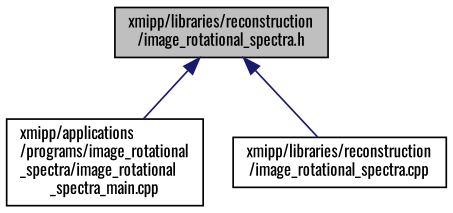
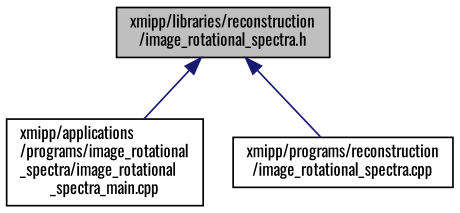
node "xmipp/libraries/reconstruction /image_rotational_spectra.cpp": label "xmipp/libraries/reconstruction /image_rotational_spectra.cpp" -> "xmipp/programs/reconstruction /image_rotational_spectra.cpp"
